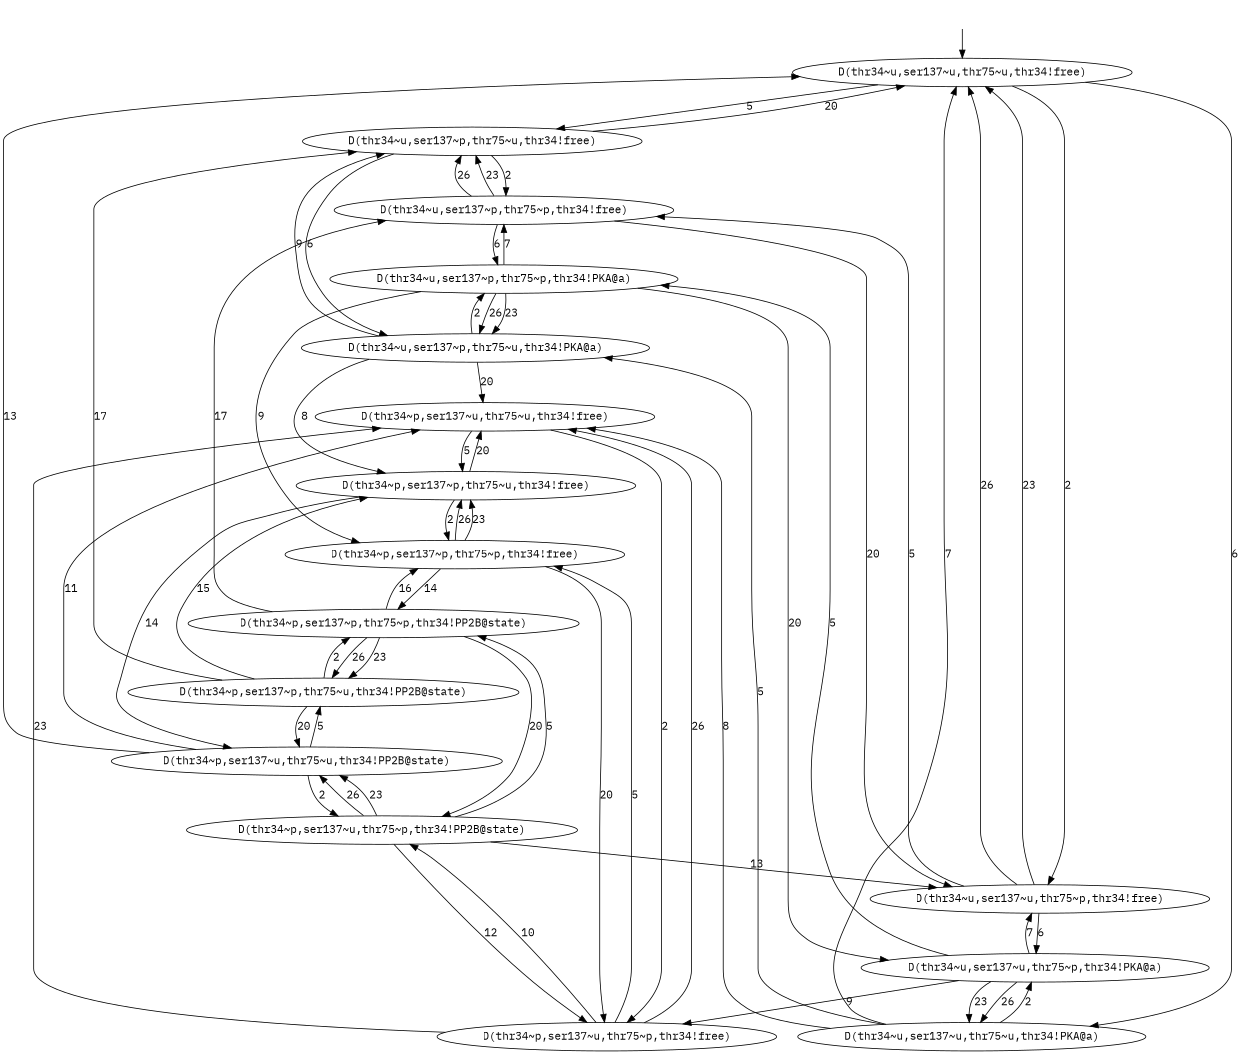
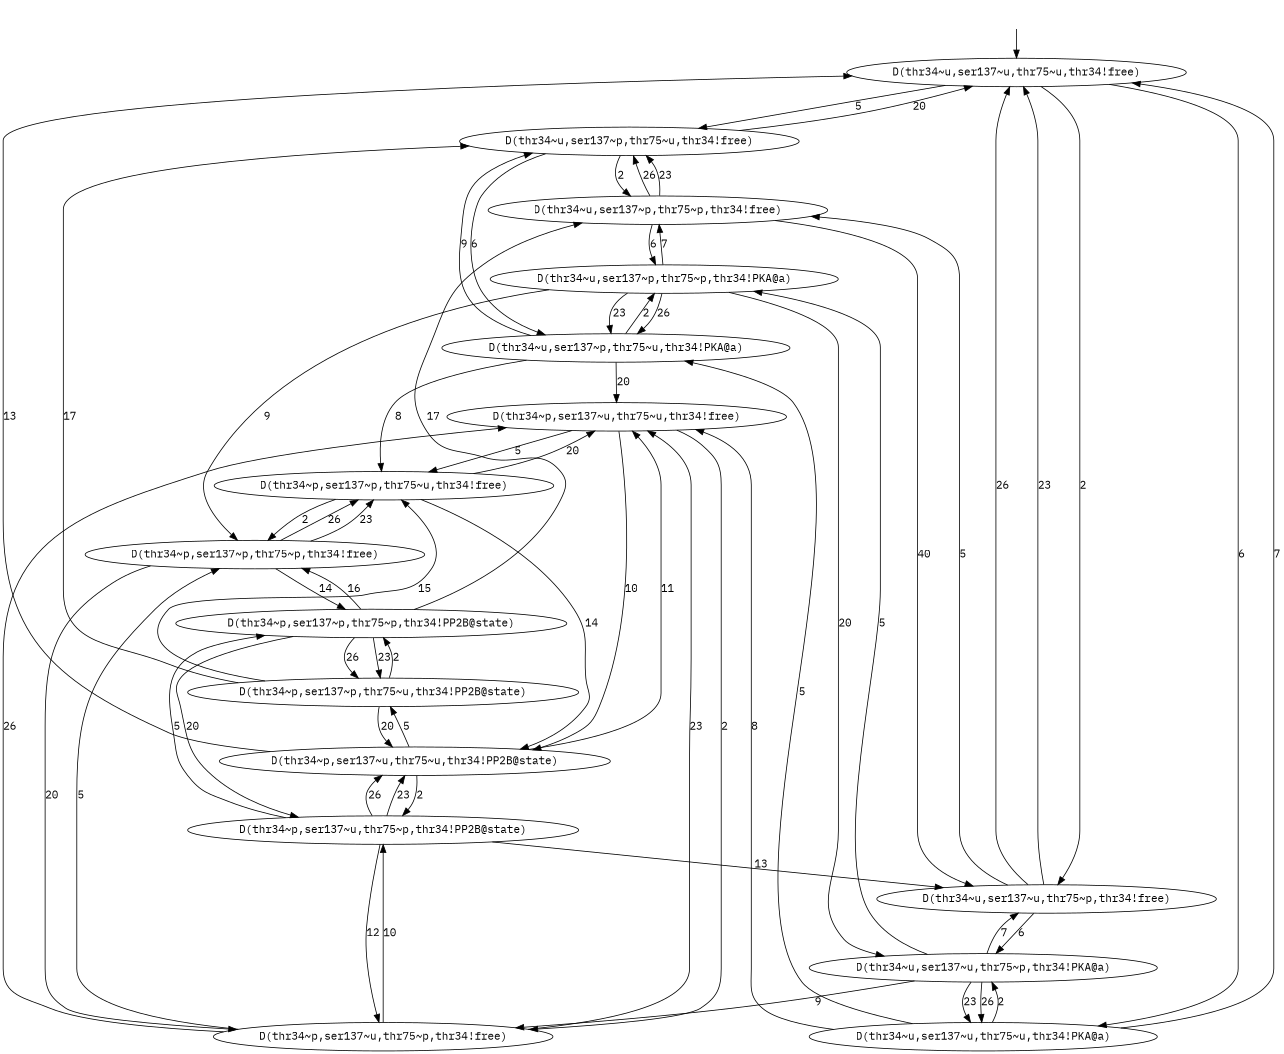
edge "D(thr34~u,ser137~p,thr75~p,thr34!free)" -> "D(thr34~u,ser137~u,thr75~p,thr34!free)": label "20" -> "40"
edge "D(thr34~p,ser137~u,thr75~u,thr34!free)" -> "D(thr34~p,ser137~u,thr75~u,thr34!PP2B@state)": added, label "10"
